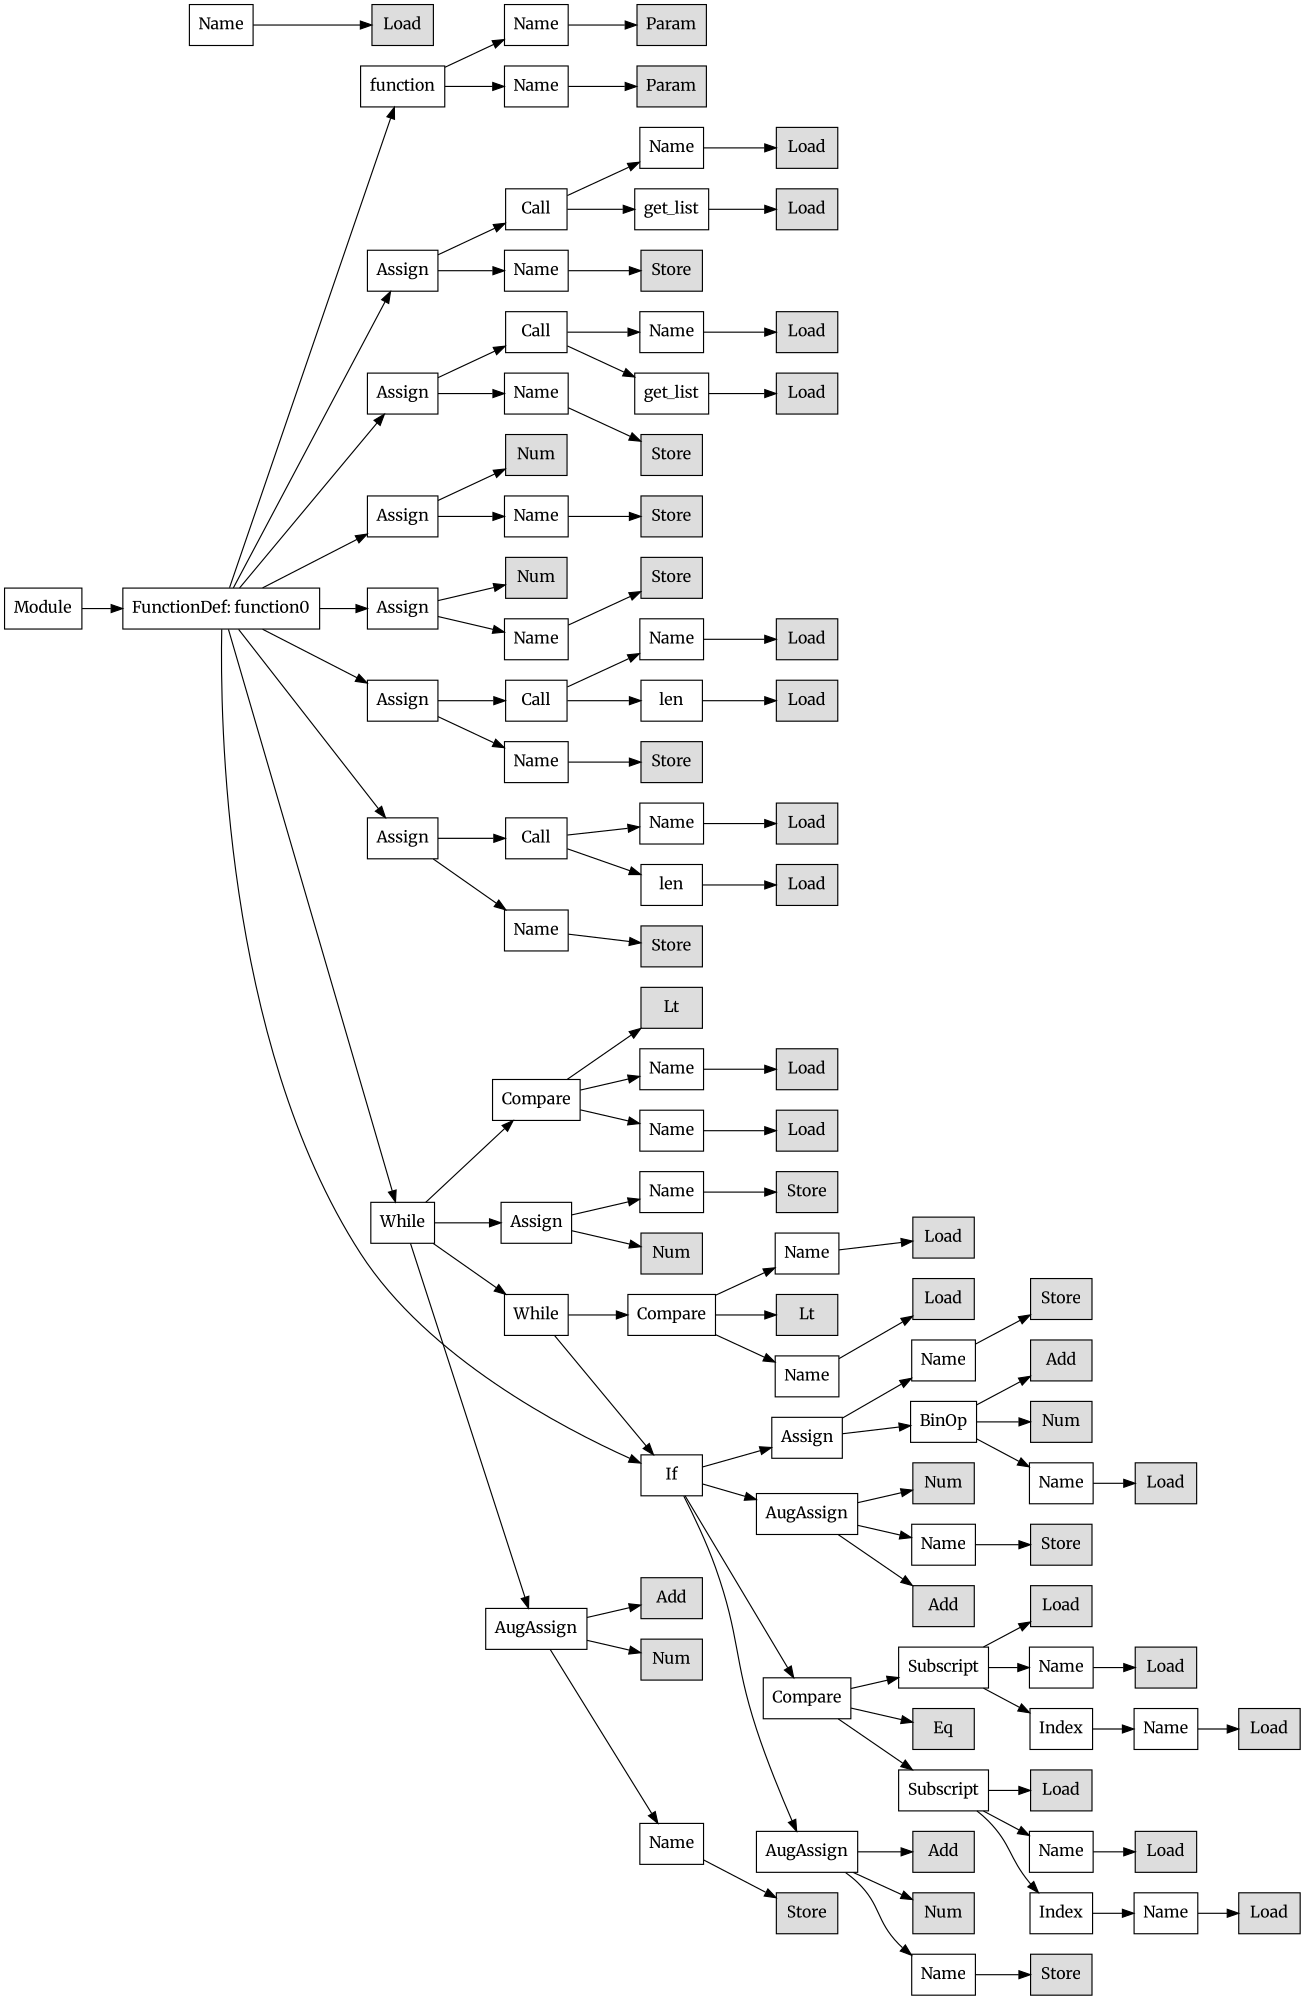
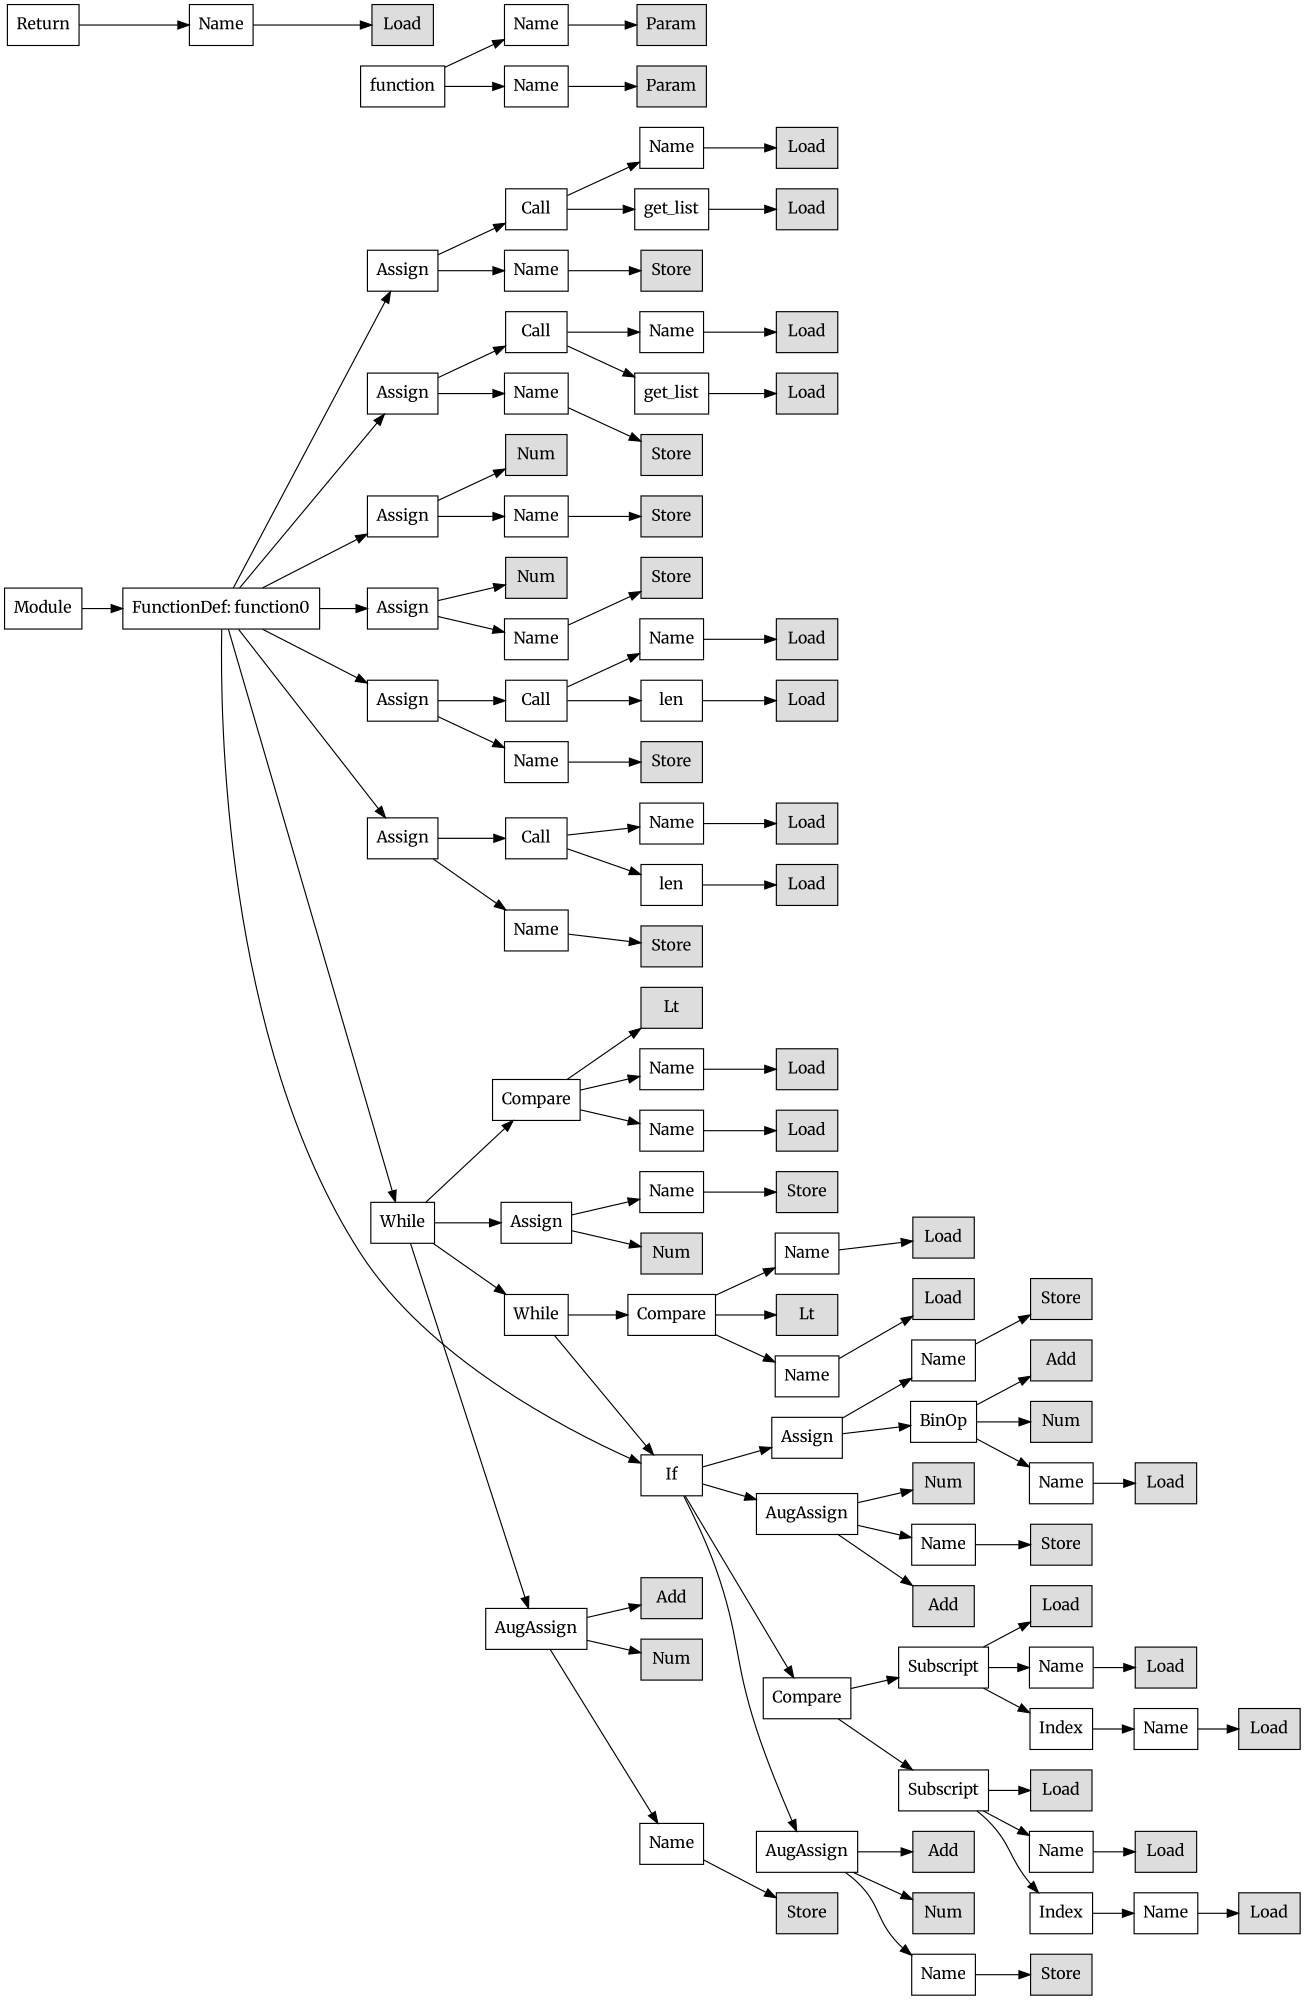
node "Return": added
edge "FunctionDef: function0" -> "function": removed
node "Eq": removed
